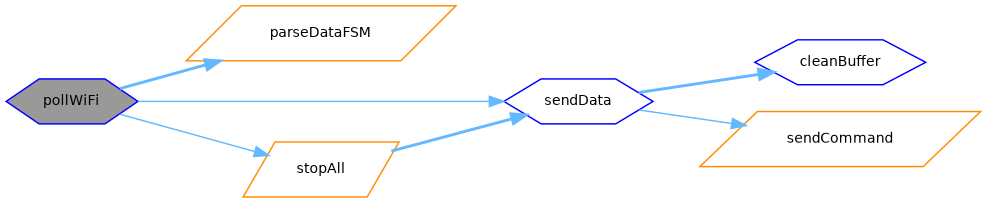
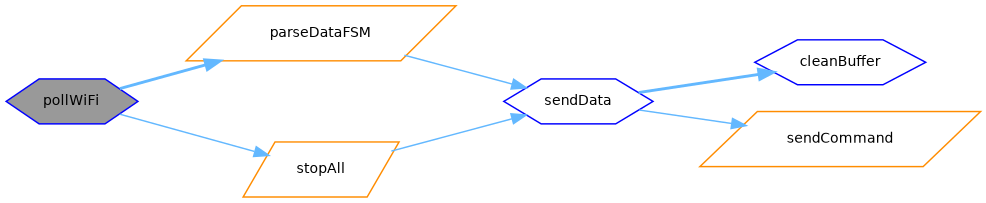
edge "pollWiFi" -> "sendData": now "parseDataFSM" -> "sendData"
edge "stopAll" -> "sendData": style bold -> solid
